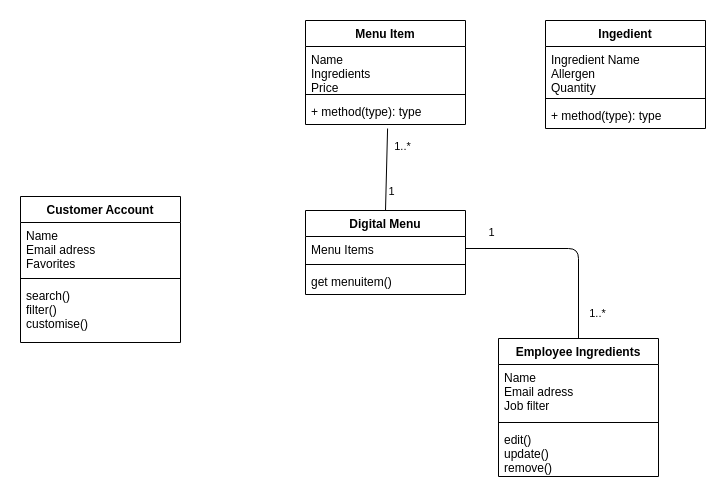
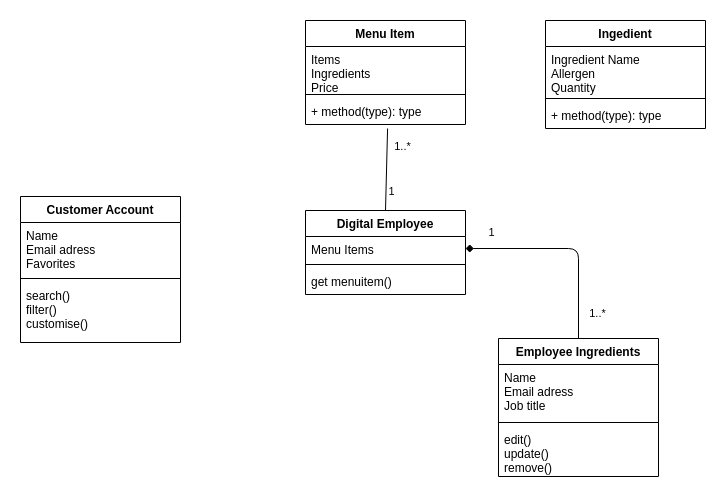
node "Name Ingredients Price": label "Name Ingredients Price" -> "Items Ingredients Price"
node "Digital Menu": label "Digital Menu" -> "Digital Employee"
edge "Menu Items" -- "Employee Ingredients": arrowhead none -> diamond
node "Name Email adress Job filter": label "Name Email adress Job filter" -> "Name Email adress Job title"
